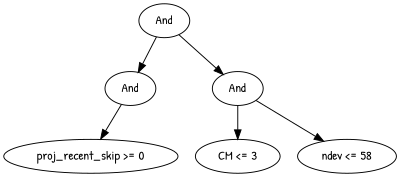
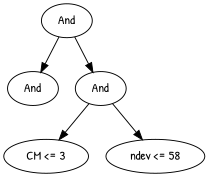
node "proj_recent_skip >= 0": removed
